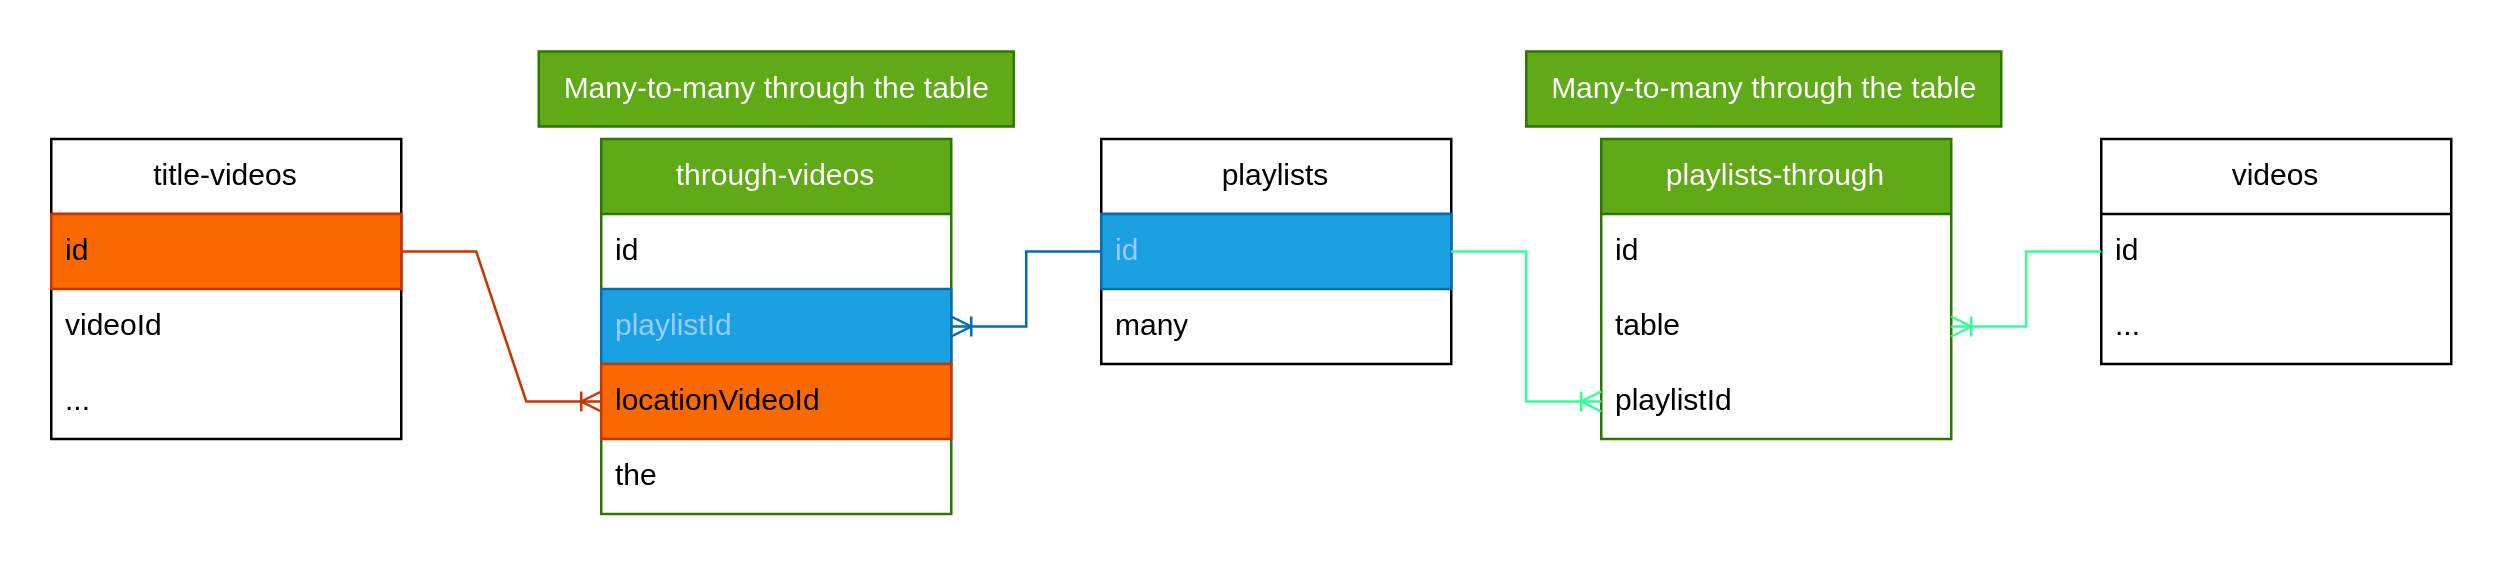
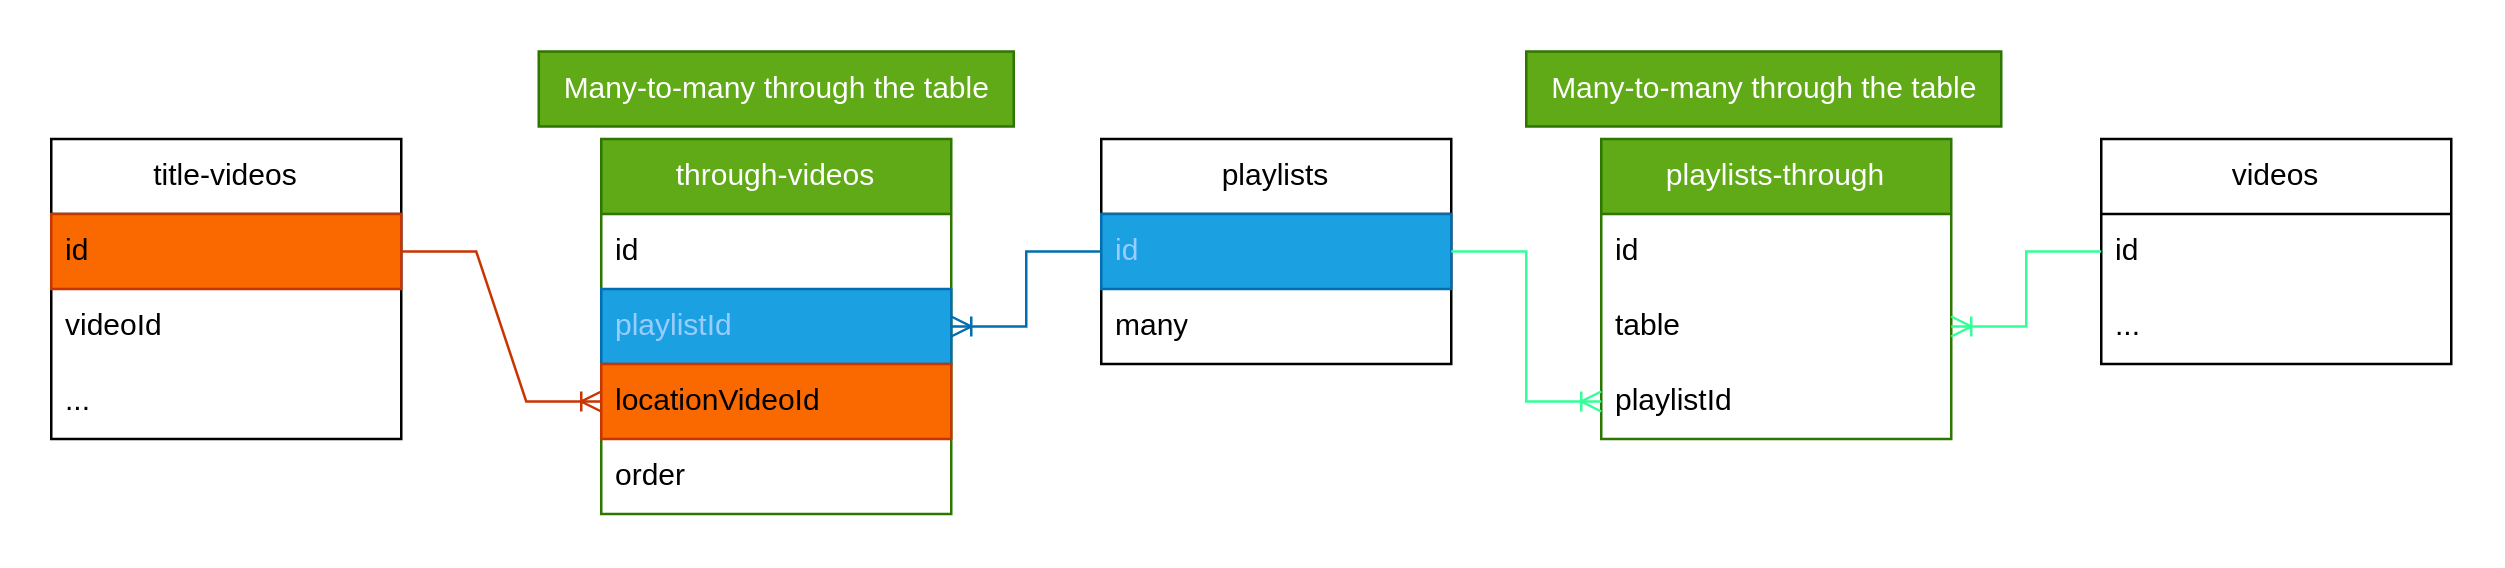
node "the": label "the" -> "order"
